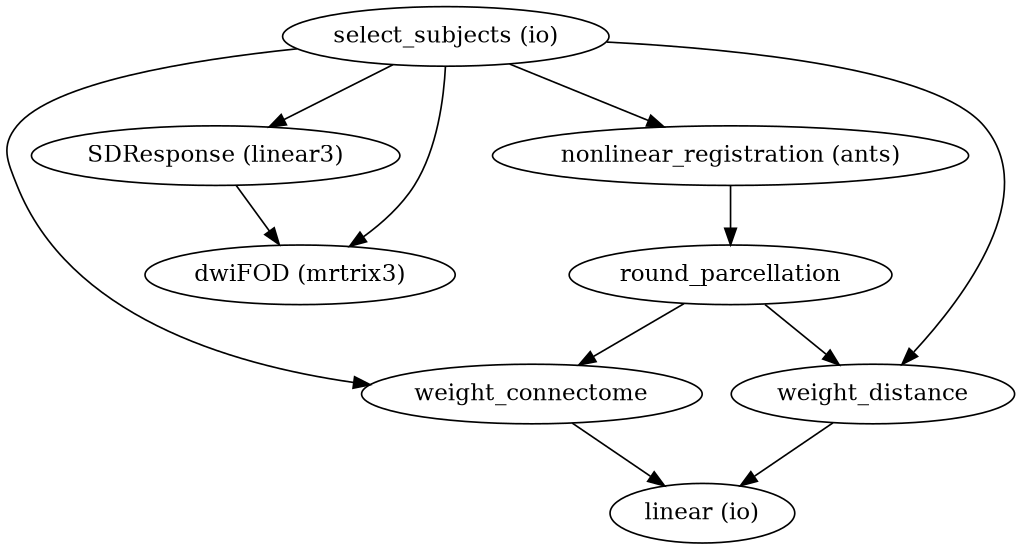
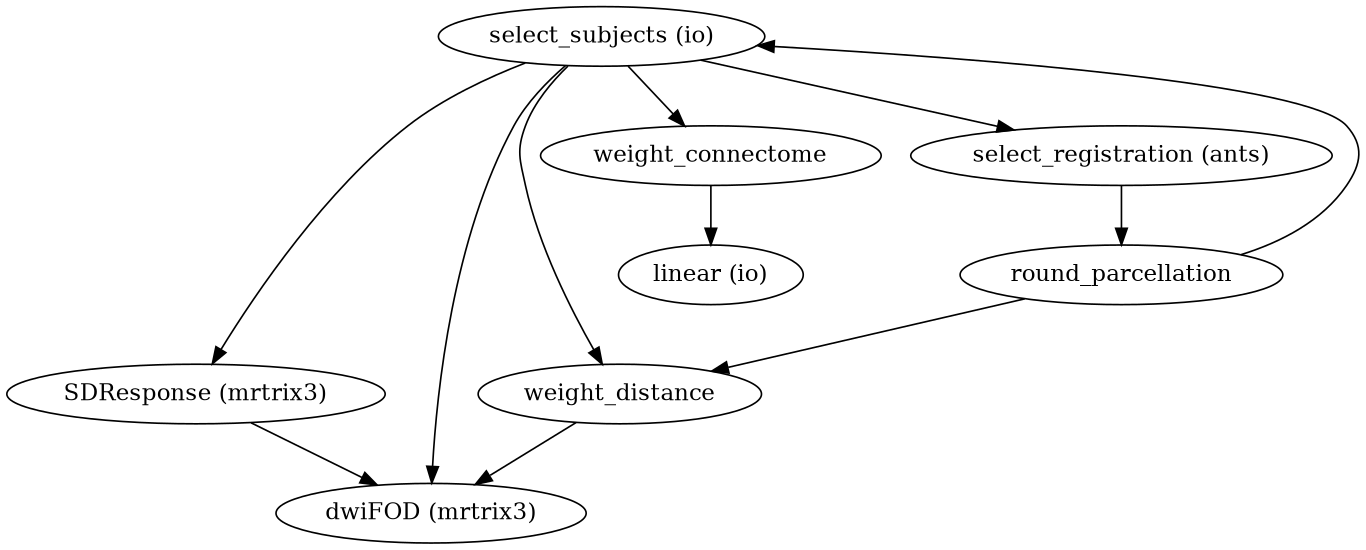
node "SDResponse (linear3)": label "SDResponse (linear3)" -> "SDResponse (mrtrix3)"
node "nonlinear_registration (ants)": label "nonlinear_registration (ants)" -> "select_registration (ants)"
edge "round_parcellation" -> "weight_connectome": now "round_parcellation" -> "select_subjects (io)"
edge "weight_distance" -> "linear (io)": now "weight_distance" -> "dwiFOD (mrtrix3)"
